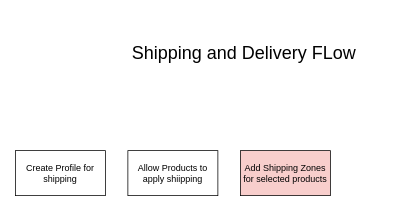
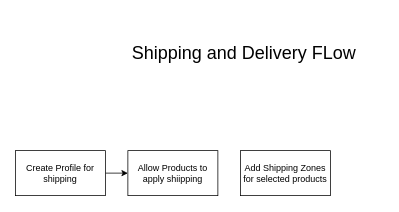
edge "Create Profile for shipping" -> "Allow Products to apply shiipping": added
node "Add Shipping Zones for selected products": fillcolor #f8cecc -> #ffffff
